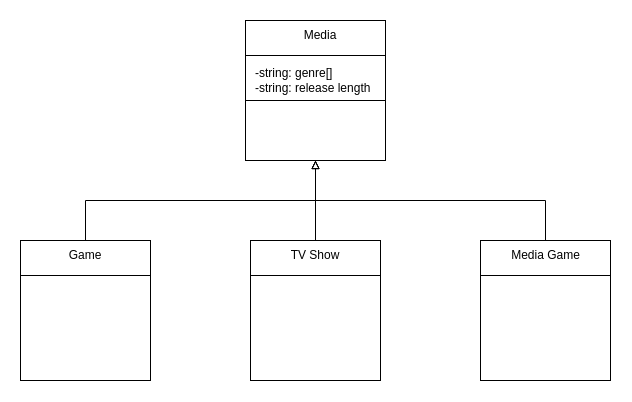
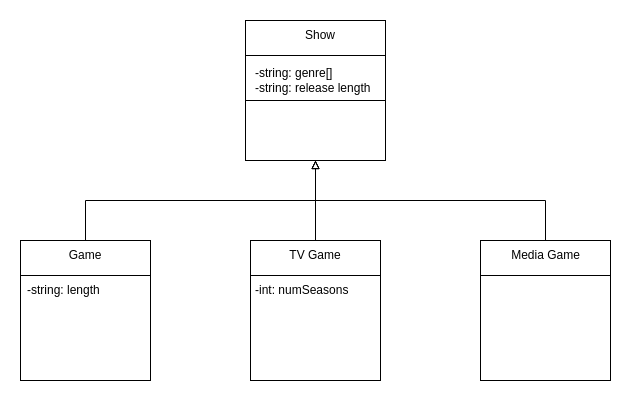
node "Media": label "Media" -> "Show"
node "TV Show": label "TV Show" -> "TV Game"
node "-string: length": added
node "-int: numSeasons": added
